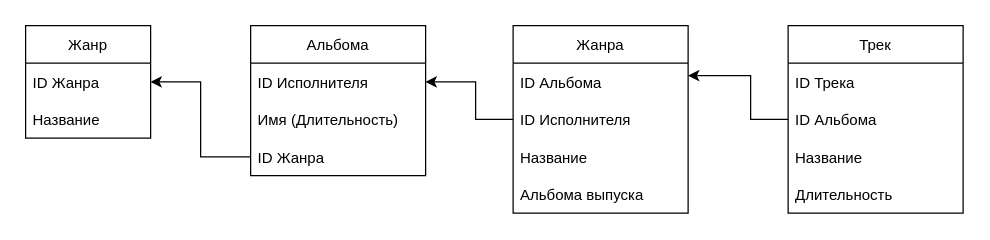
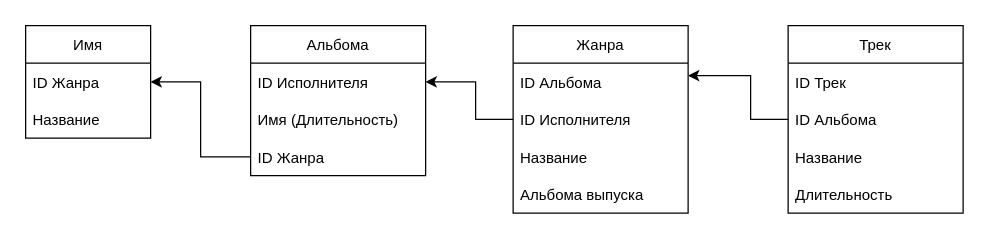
node "Жанр": label "Жанр" -> "Имя"
node "ID Трека": label "ID Трека" -> "ID Трек"
